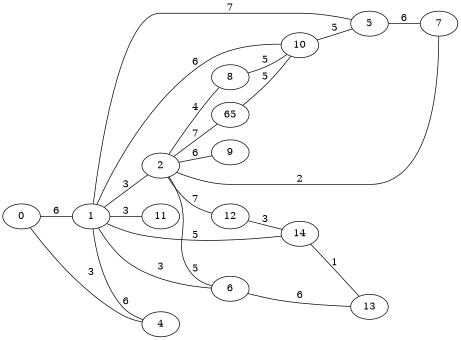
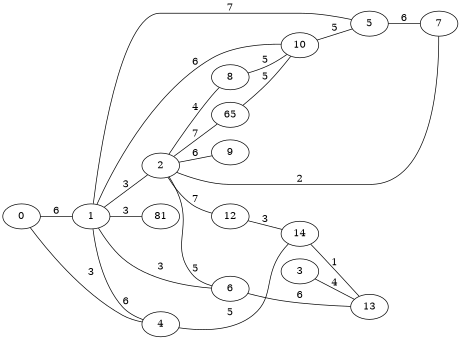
node "11": label "11" -> "81"
edge "1" -- "14": now "4" -- "14"
node "3": added
